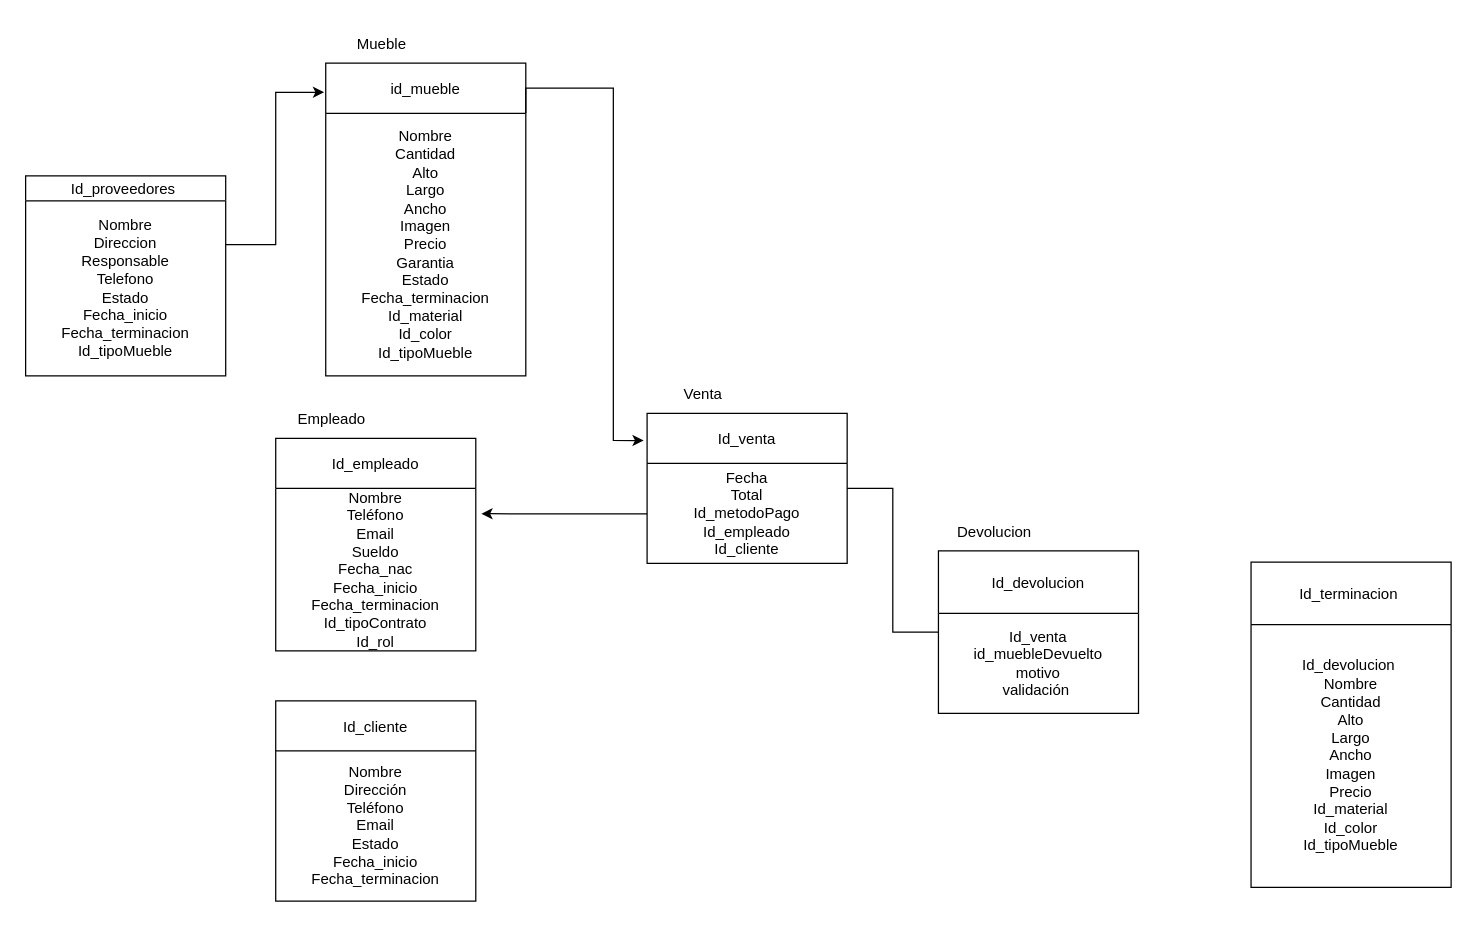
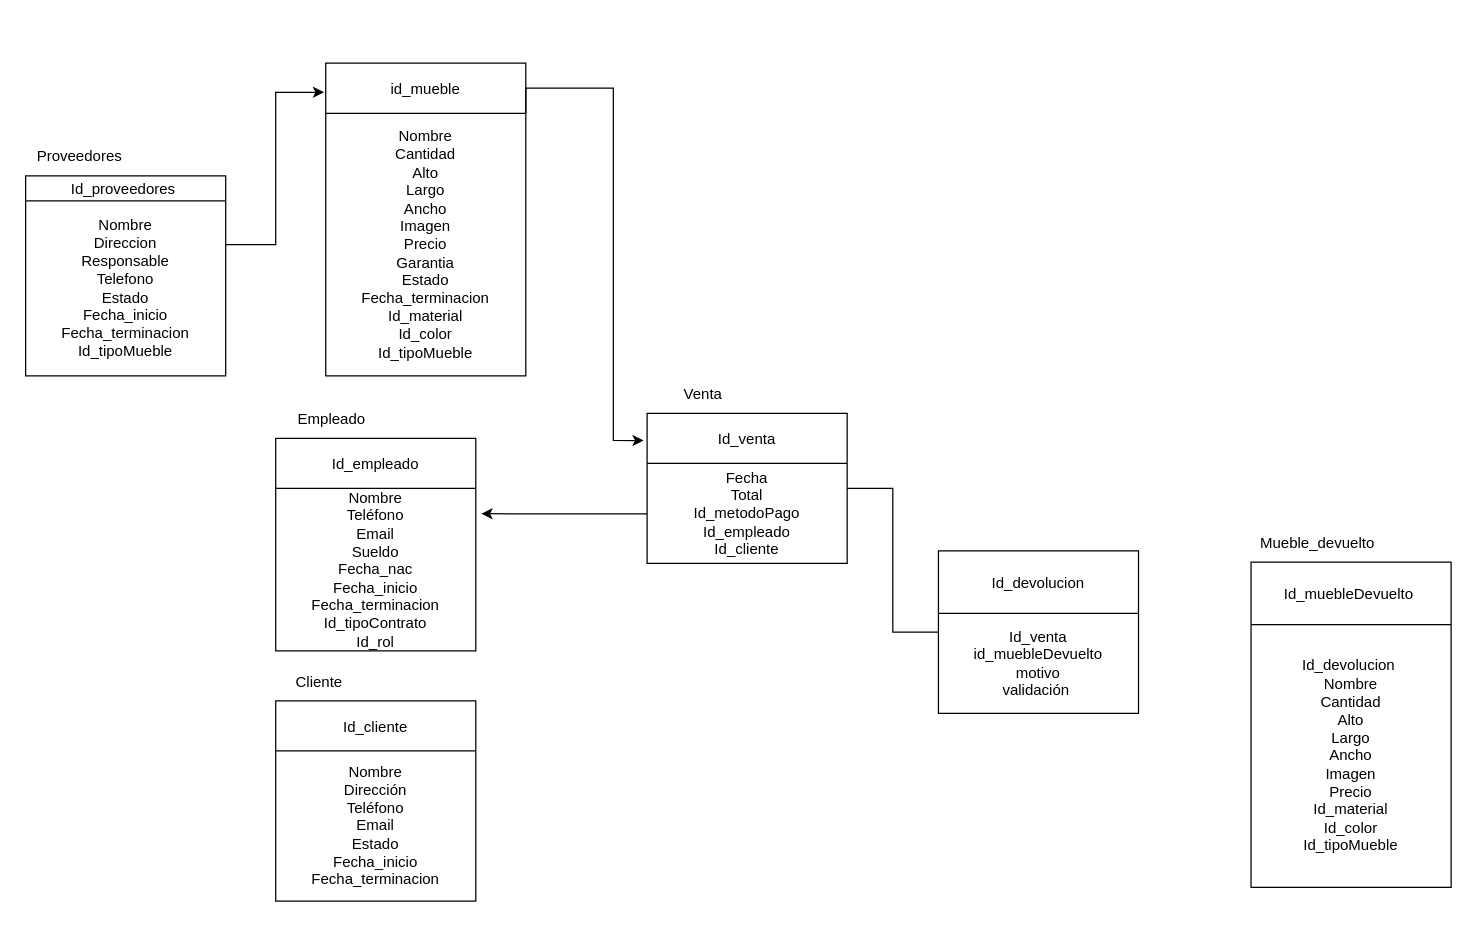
node "Mueble": removed
node "Proveedores": added
node "Devolucion": removed
node "Mueble_devuelto": added
node "Id_terminacion": label "Id_terminacion" -> "Id_muebleDevuelto"
node "Cliente": added
